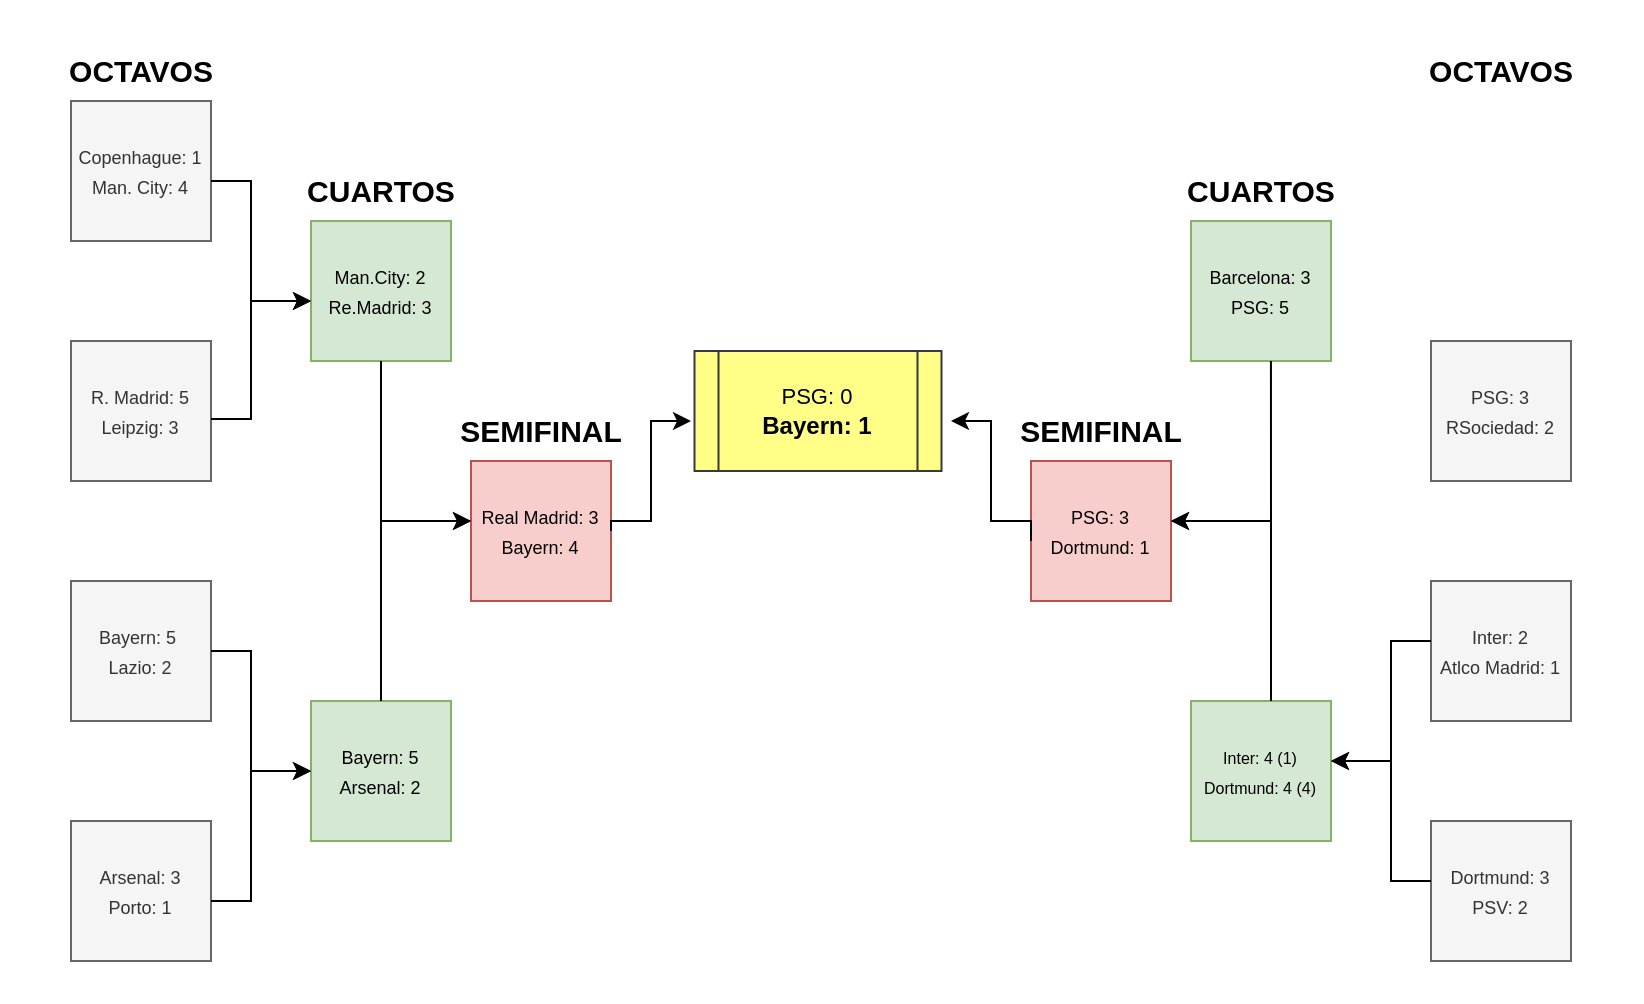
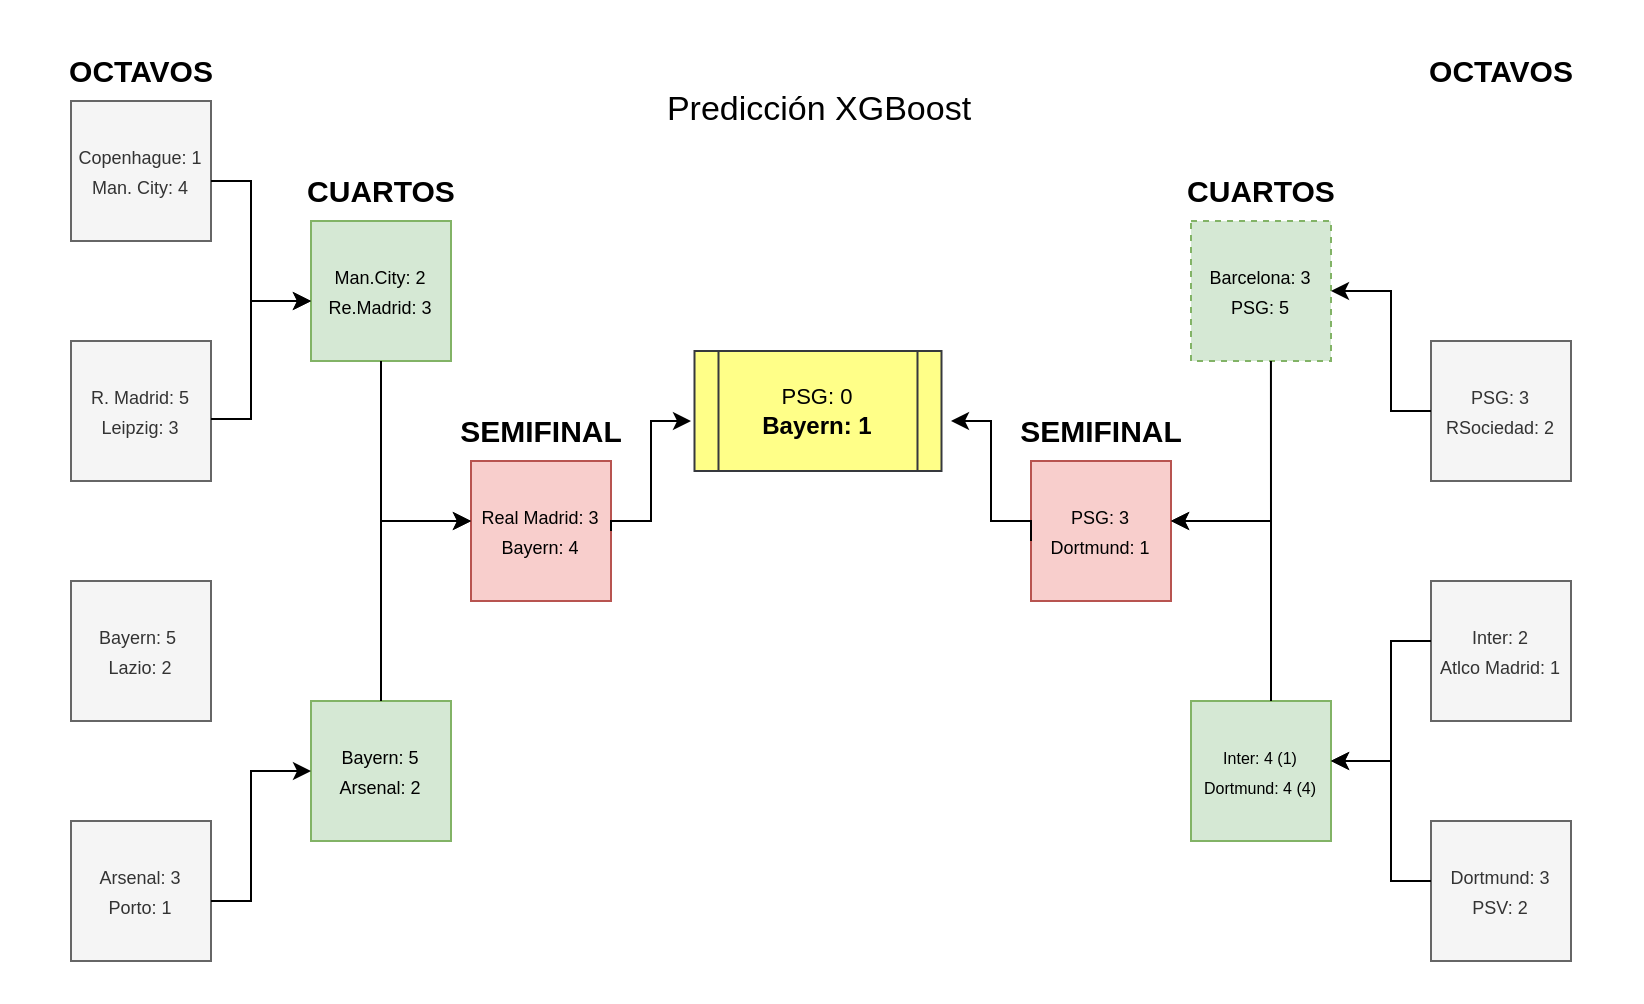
node "Predicción XGBoost": added
node "Barcelona: 3 PSG: 5": style solid -> dashed
edge "PSG: 3 RSociedad: 2" -> "Barcelona: 3 PSG: 5": added
edge "Bayern: 5 Lazio: 2" -> "Bayern: 5 Arsenal: 2": removed
